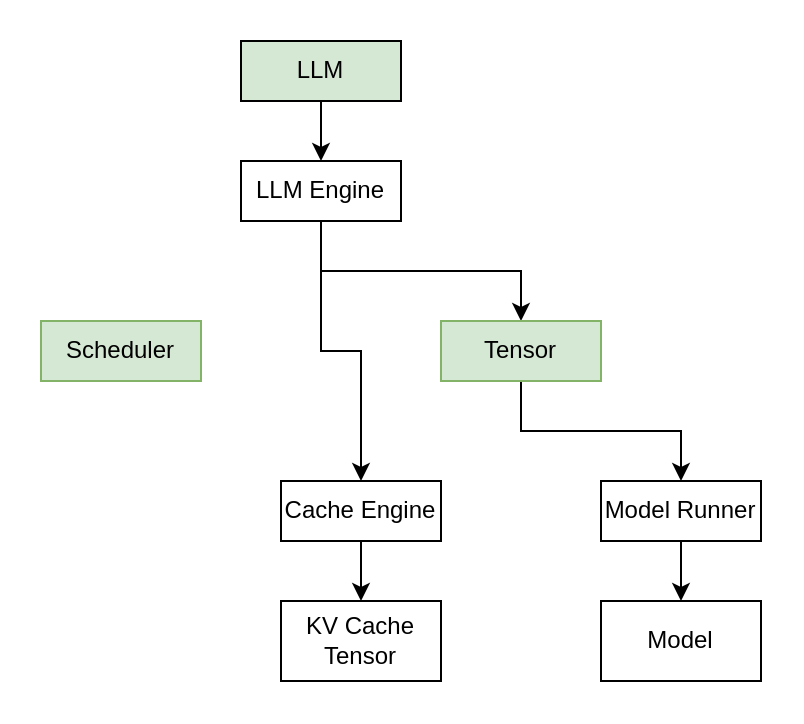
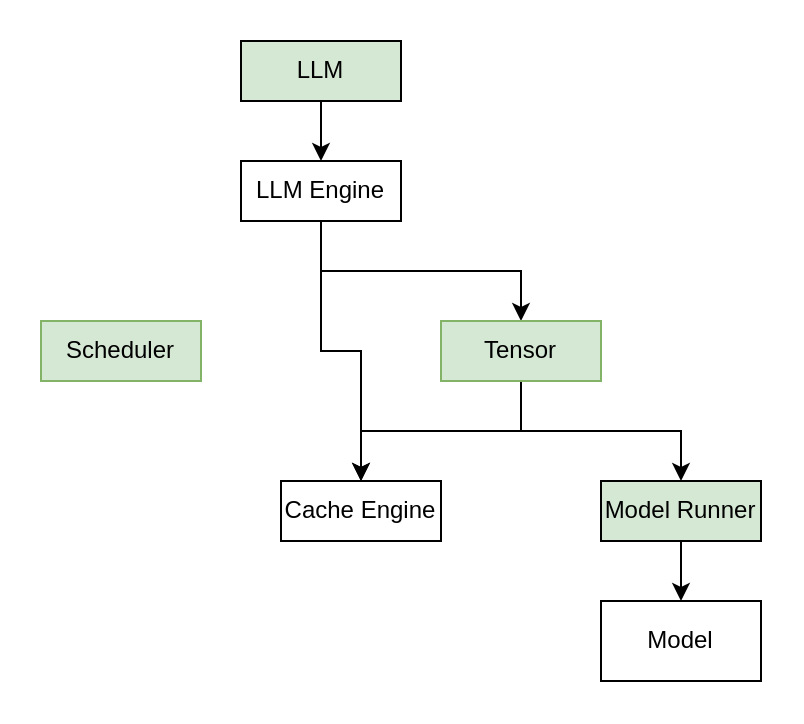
edge "Tensor" -> "Cache Engine": added
node "Model Runner": fillcolor #ffffff -> #d5e8d4
edge "Cache Engine" -> "KV Cache Tensor": removed
node "KV Cache Tensor": removed
